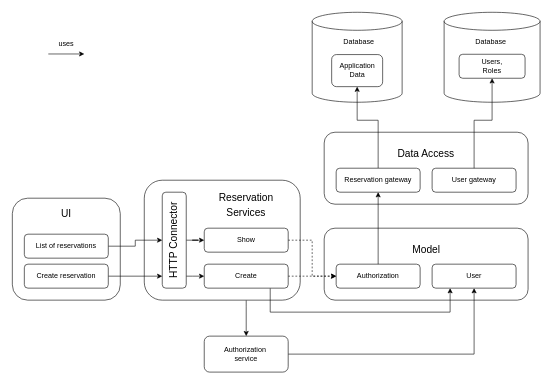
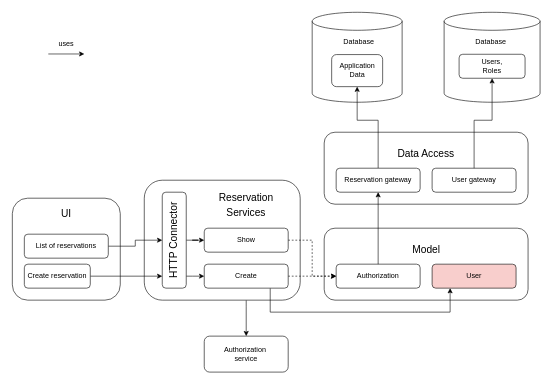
node "Create reservation": size 84x24 -> 66x24
node "User": fillcolor #ffffff -> #f8cecc
edge "Authorization service" -> "User": removed
